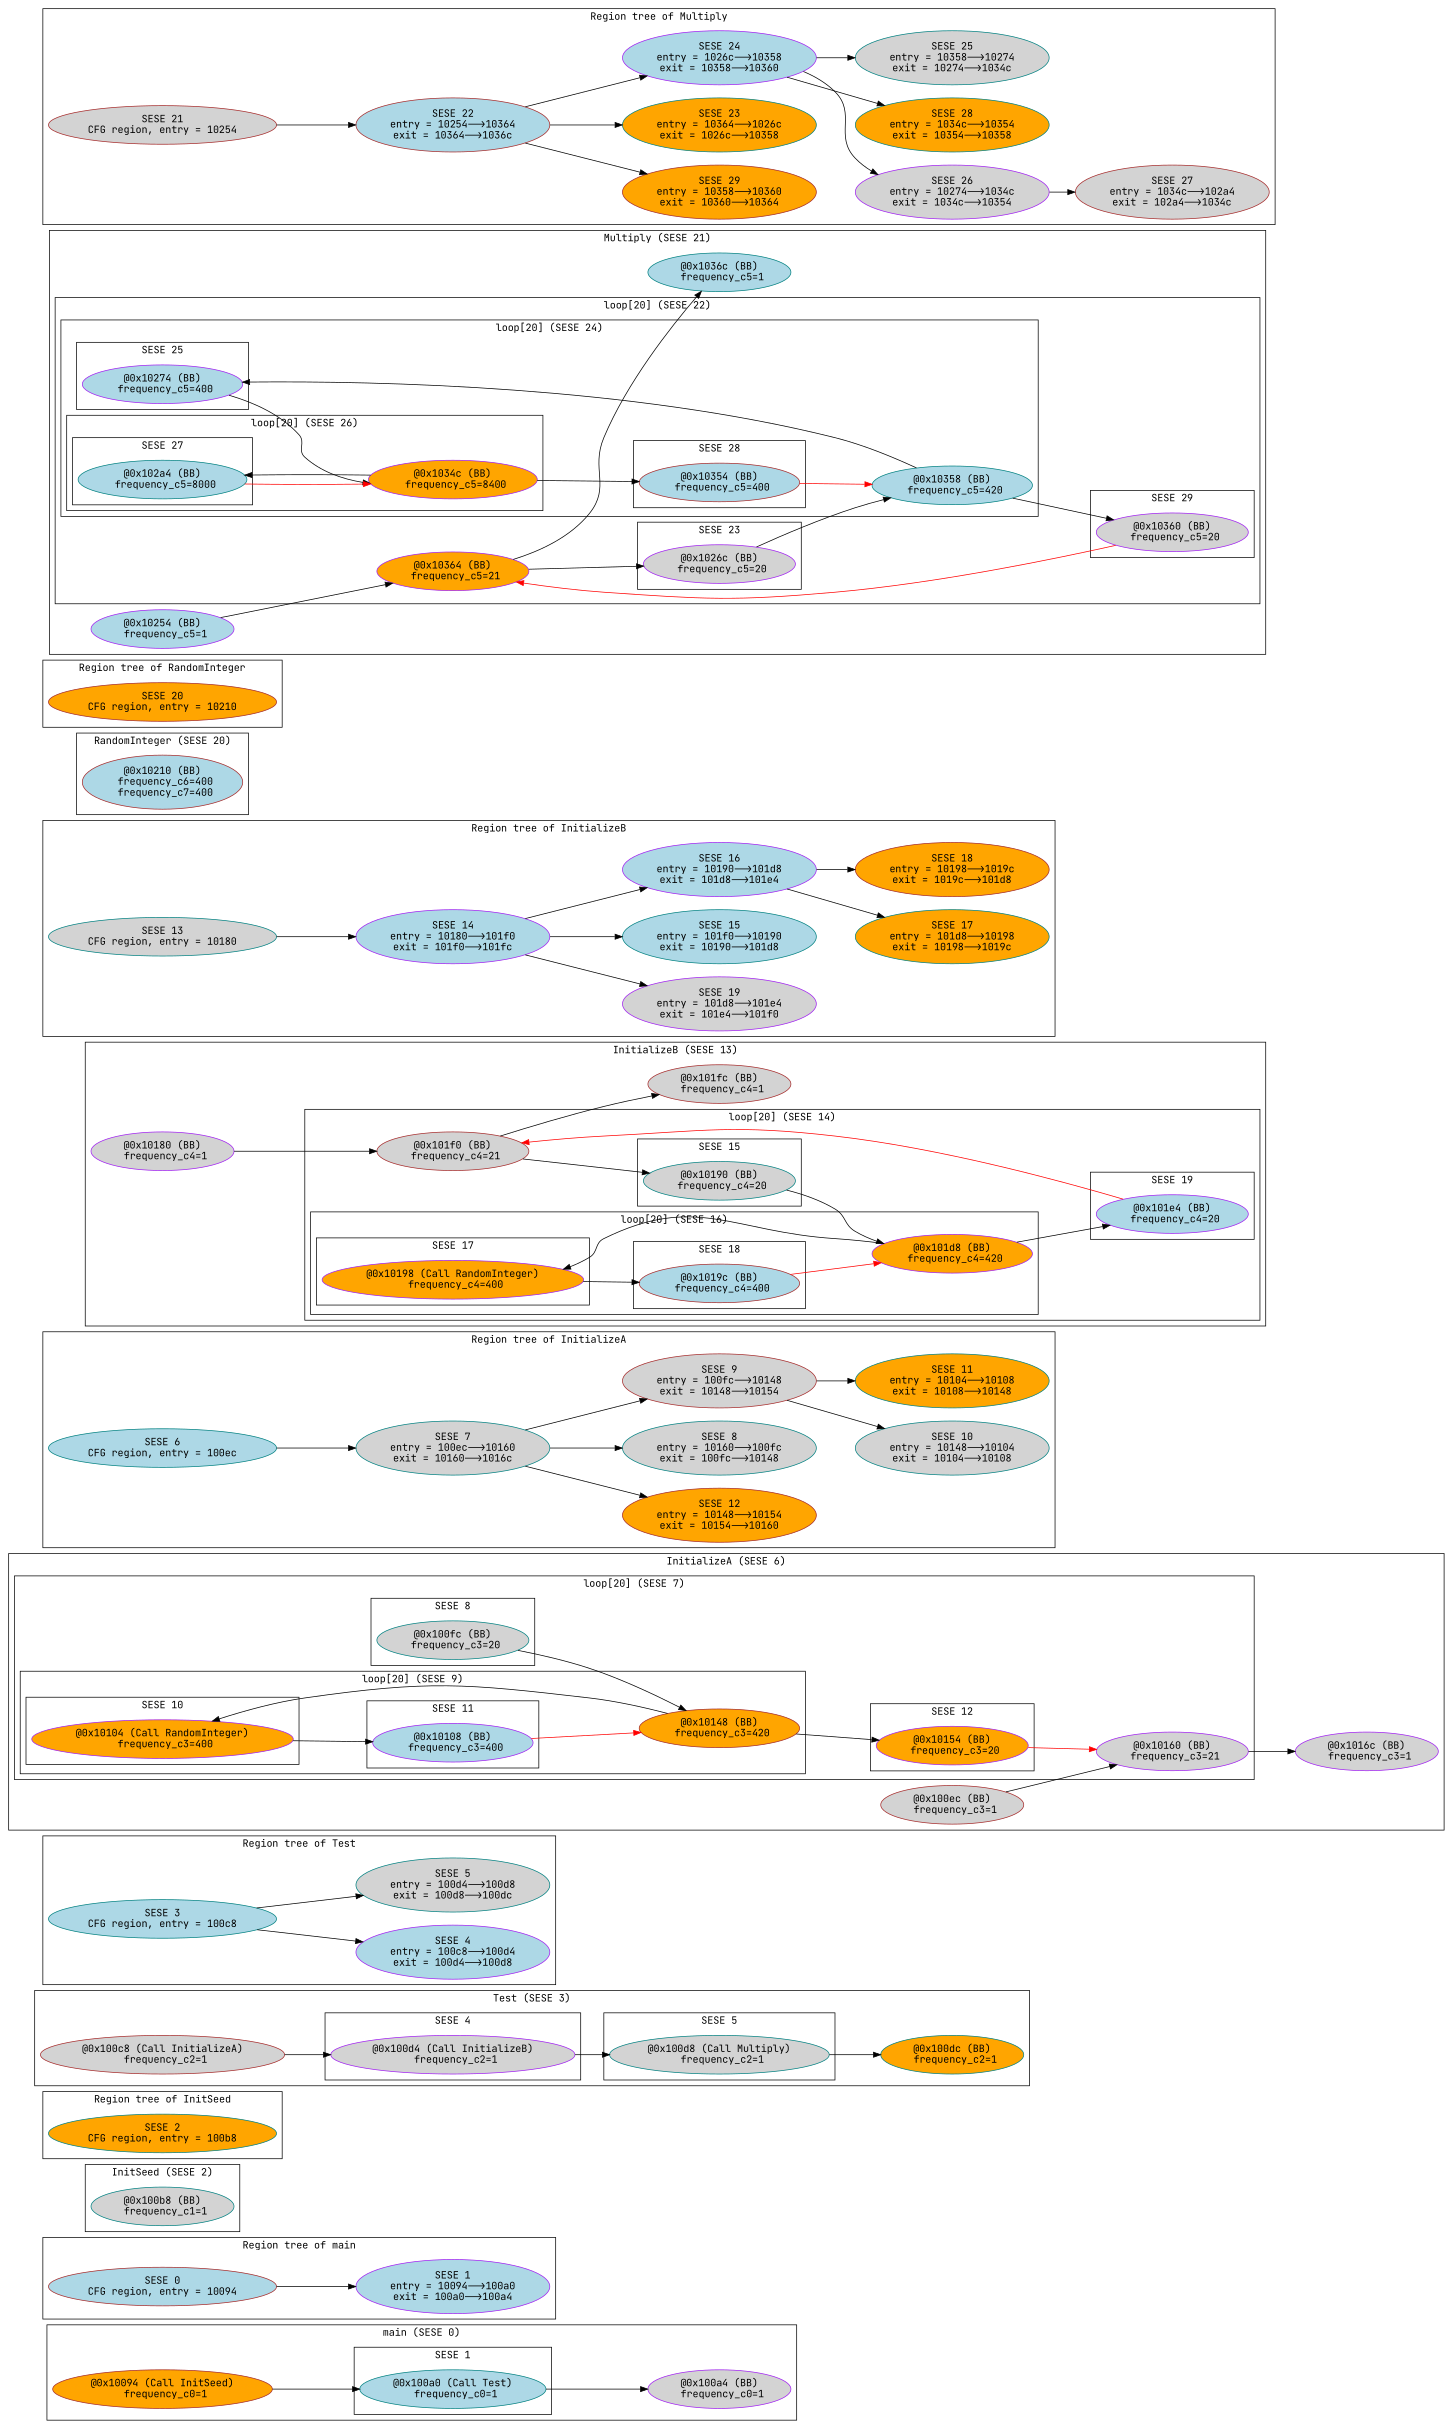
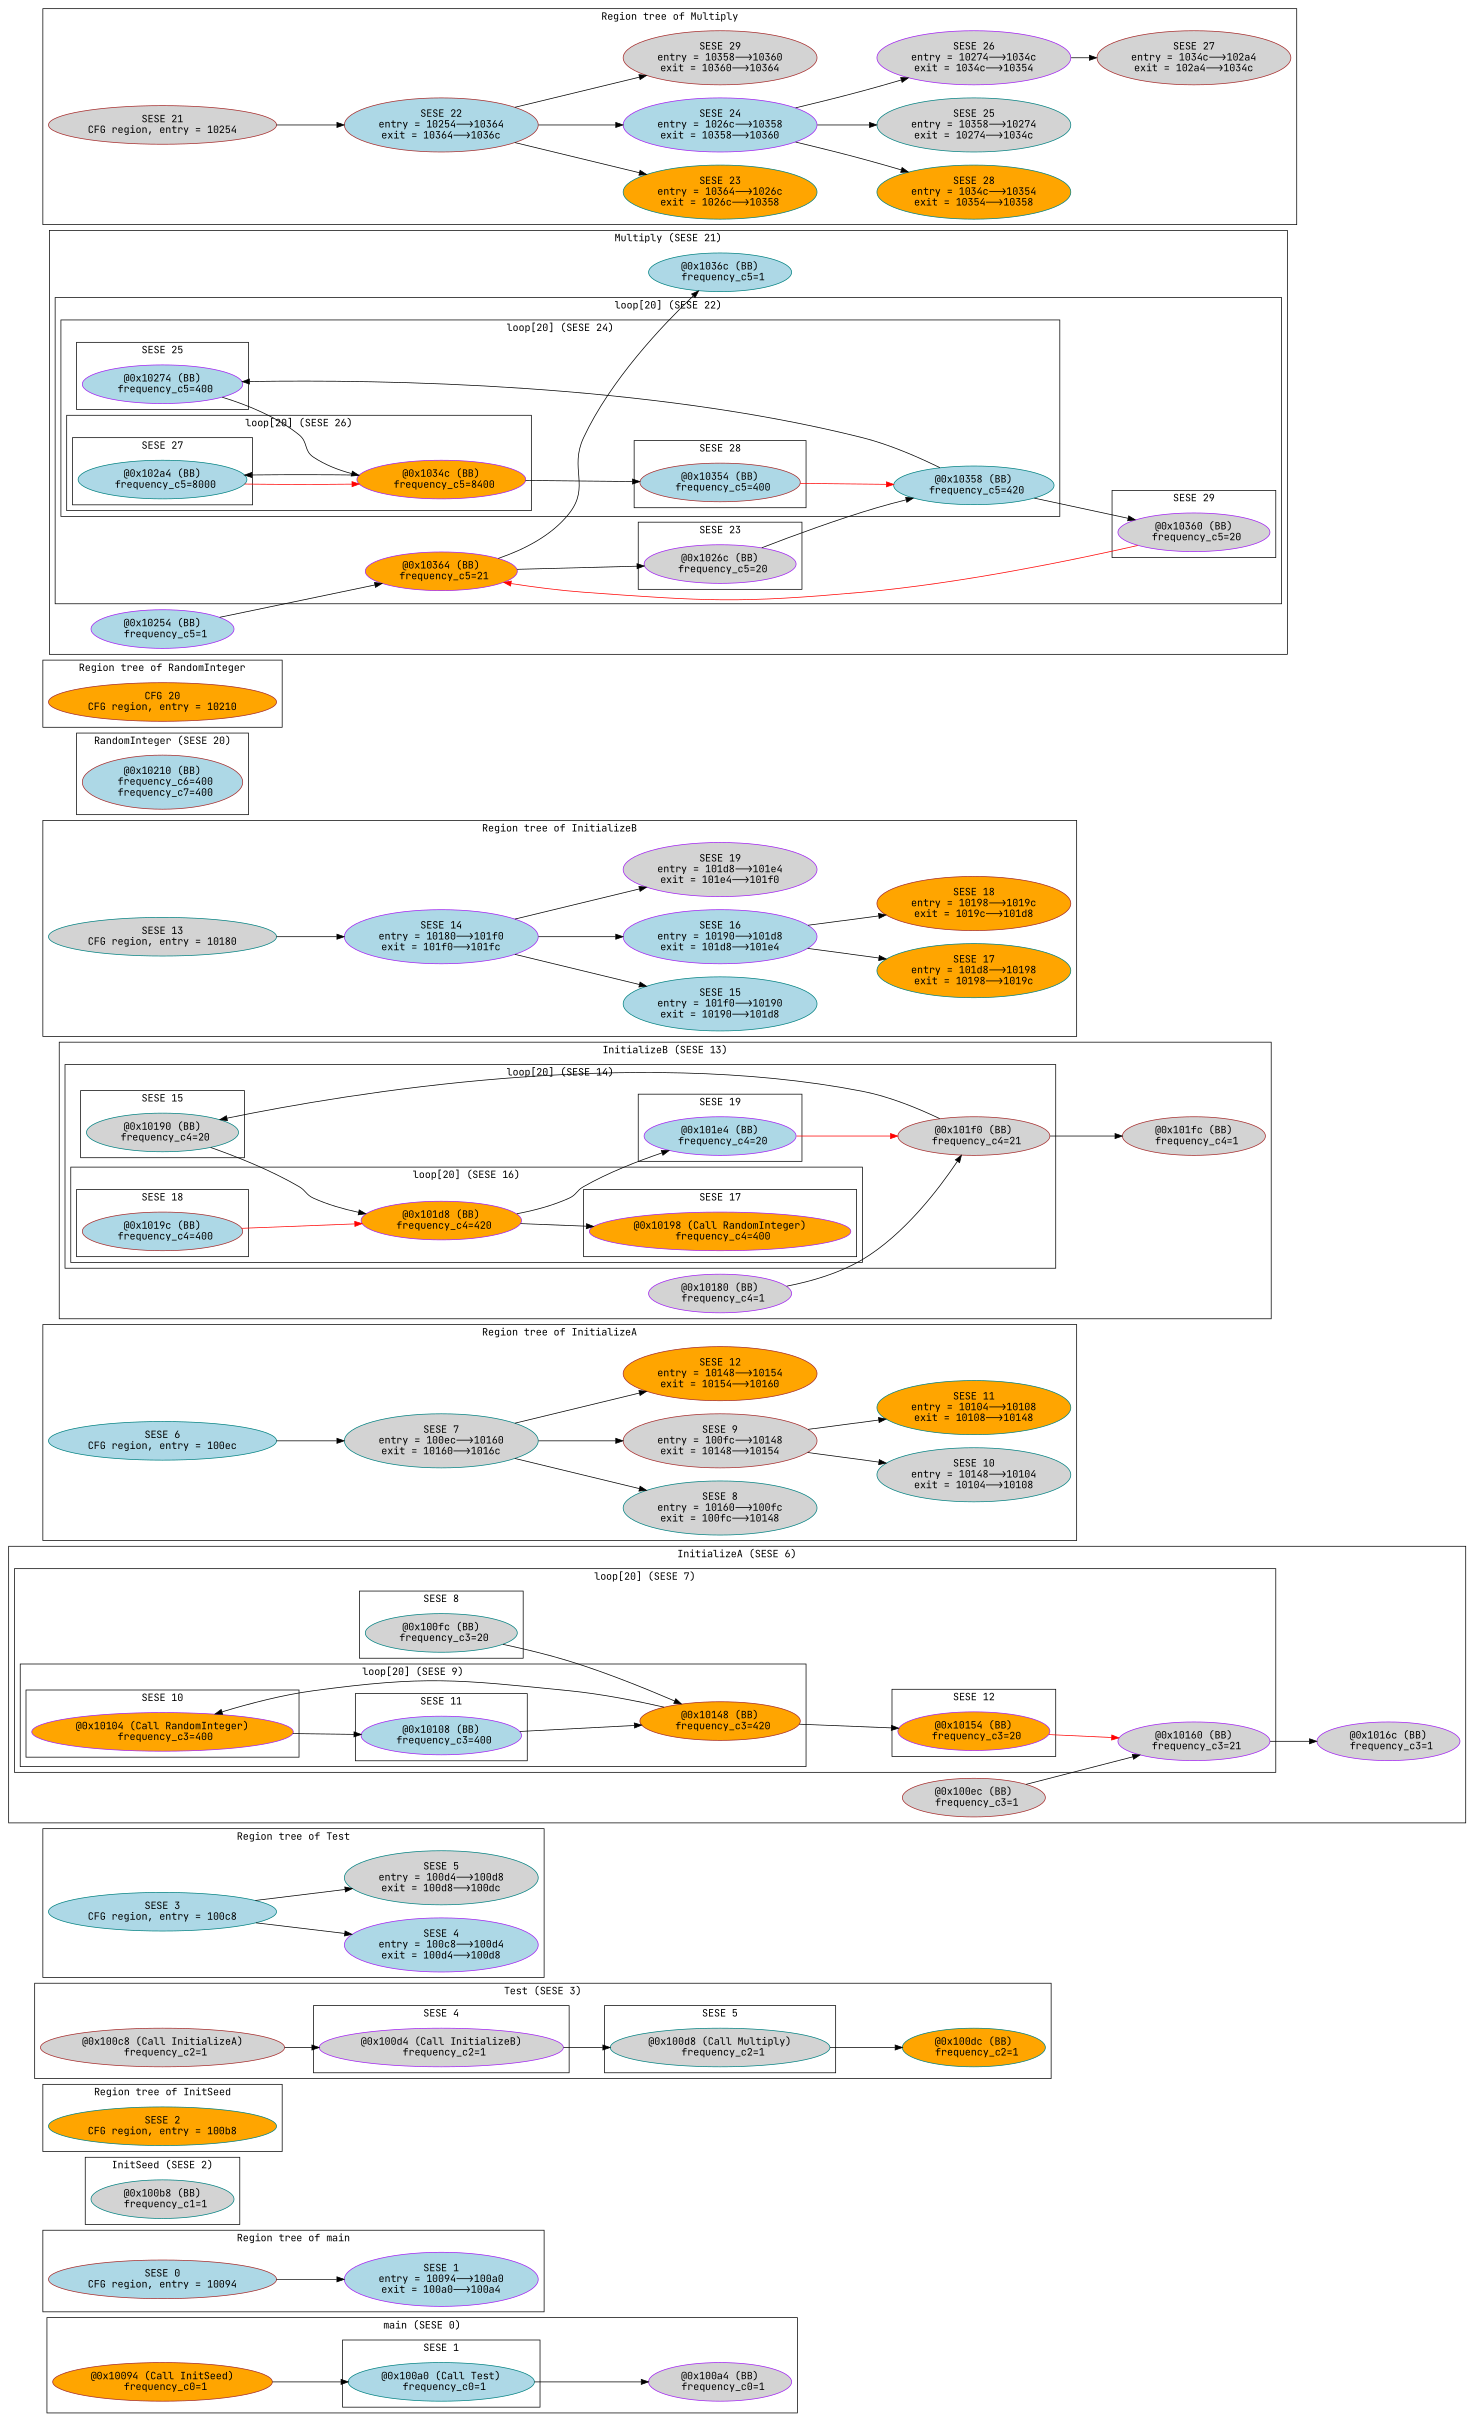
node "SESE 29 entry = 10358-->10360 exit = 10360-->10364": fillcolor orange -> lightgrey
node "SESE 20 CFG region, entry = 10210": label "SESE 20 CFG region, entry = 10210" -> "CFG 20 CFG region, entry = 10210"
edge "@0x10198 (Call RandomInteger) frequency_c4=400" -> "@0x1019c (BB) frequency_c4=400": removed
edge "@0x10108 (BB) frequency_c3=400" -> "@0x10148 (BB) frequency_c3=420": color red -> black
